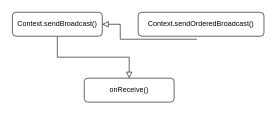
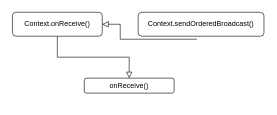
node "Context.sendBroadcast()": label "Context.sendBroadcast()" -> "Context.onReceive()"
node "onReceive()": size 90x24 -> 90x15
